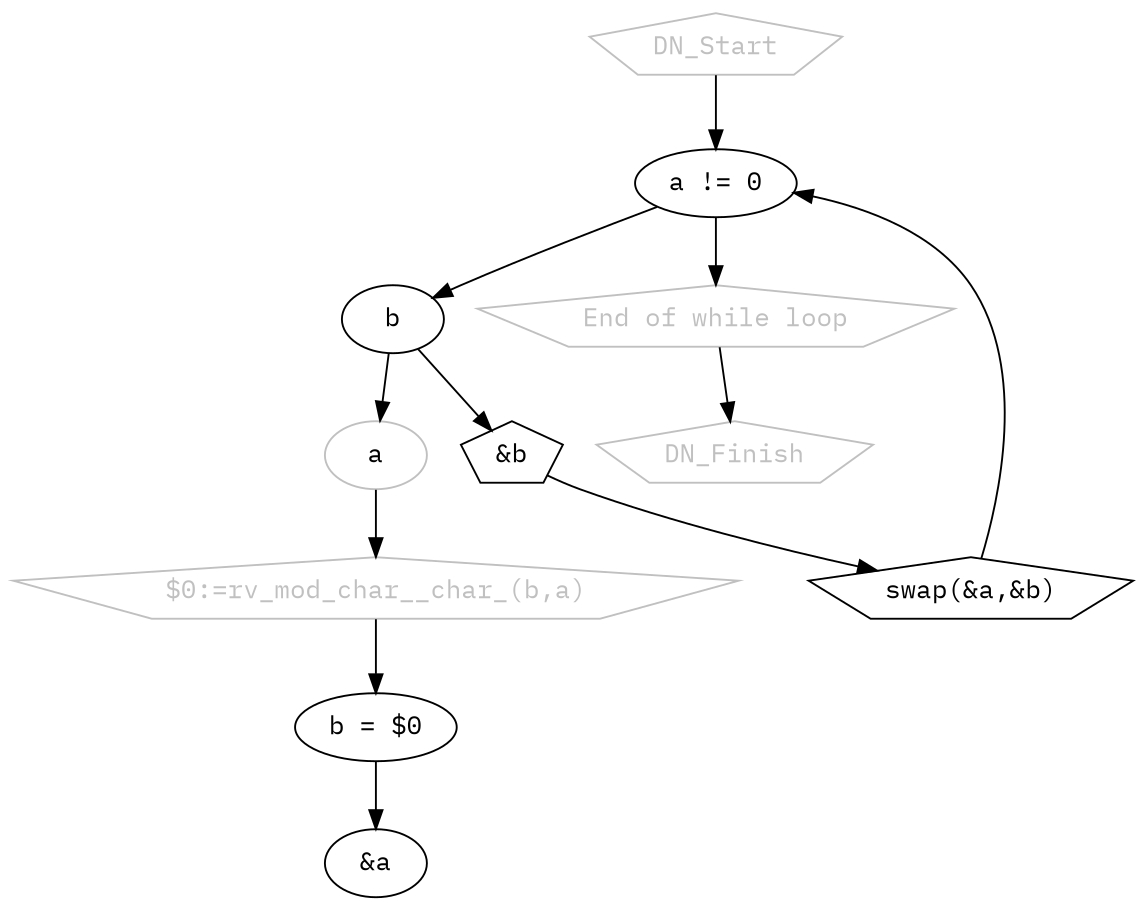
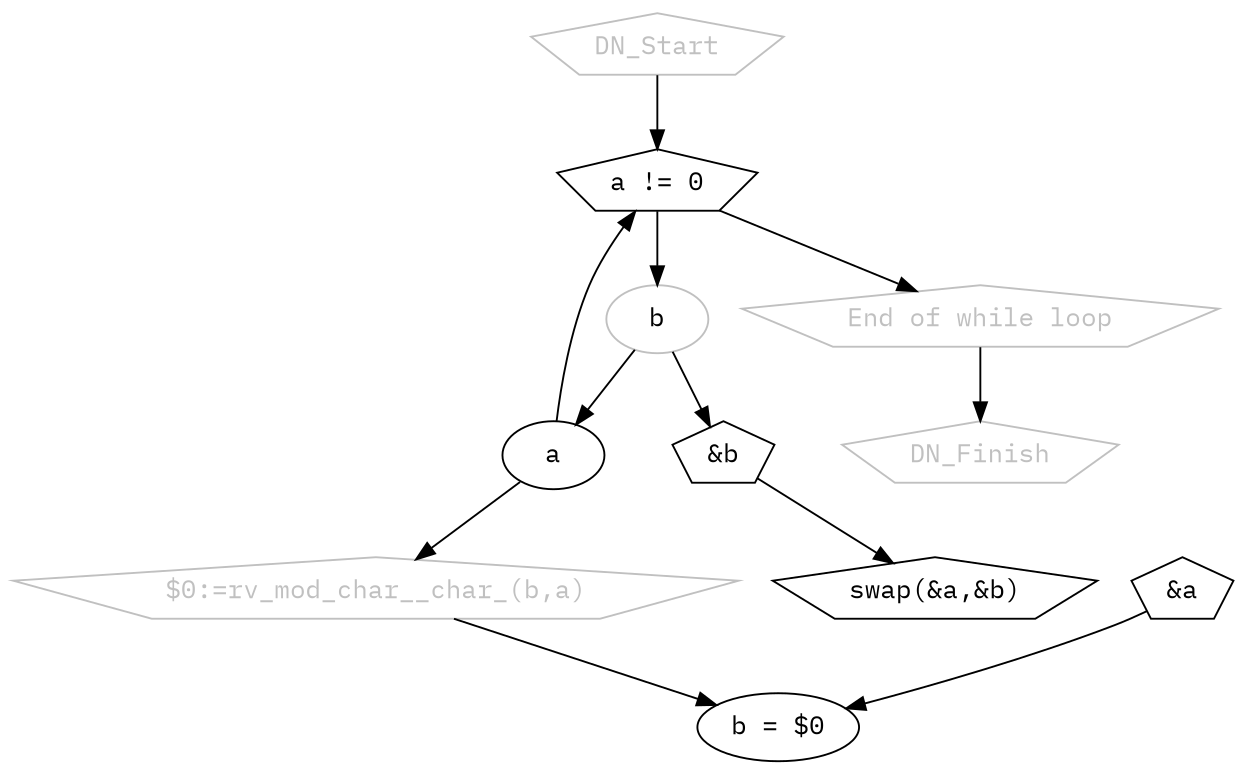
node "a != 0": shape ellipse -> pentagon
node "b": color black -> grey
edge "swap(&a,&b)" -> "a != 0": now "a" -> "a != 0"
node "a": color grey -> black
edge "b = $0" -> "&a": reversed
node "&a": shape ellipse -> pentagon
